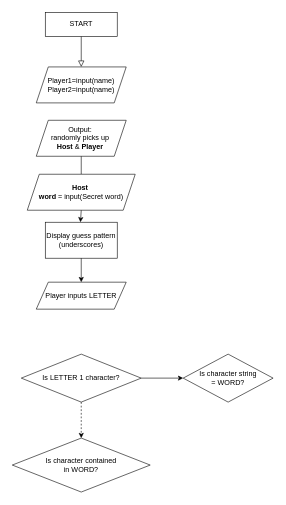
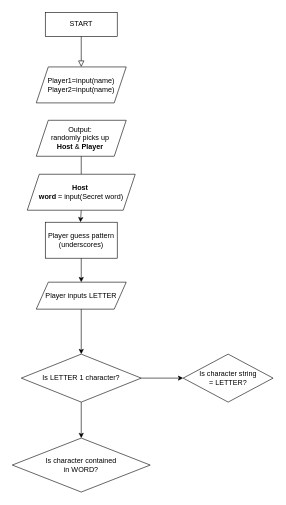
node "Display guess pattern (underscores)": label "Display guess pattern (underscores)" -> "Player guess pattern (underscores)"
edge "Player inputs LETTER" -> "Is LETTER 1 character?": added
node "Is character string = WORD?": label "Is character string = WORD?" -> "Is character string = LETTER?"
edge "Is LETTER 1 character?" -> "Is character contained in WORD?": style dashed -> solid
